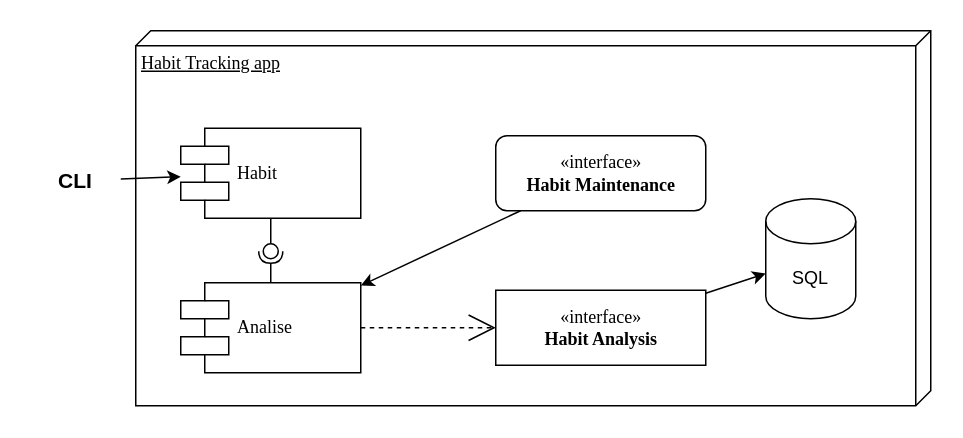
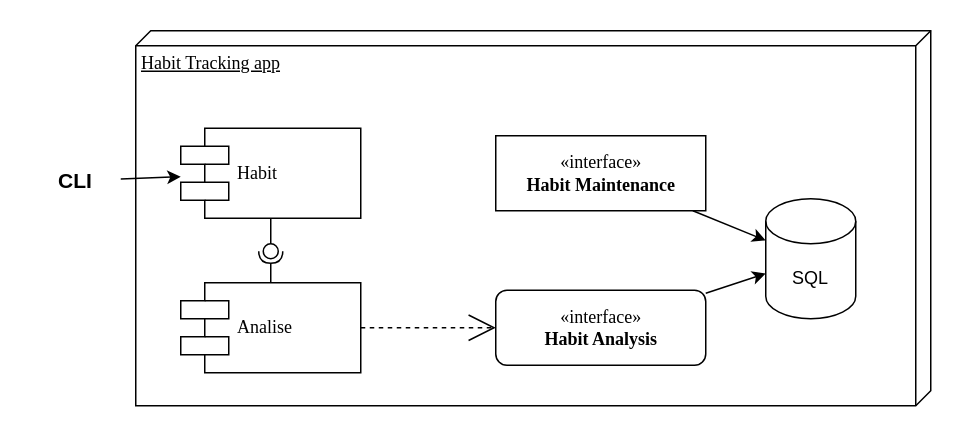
node "«interface» Habit Maintenance": shape rounded rectangle -> rectangle
edge "«interface» Habit Maintenance" -> "Analise": now "«interface» Habit Maintenance" -> "SQL"
node "«interface» Habit Analysis": shape rectangle -> rounded rectangle
